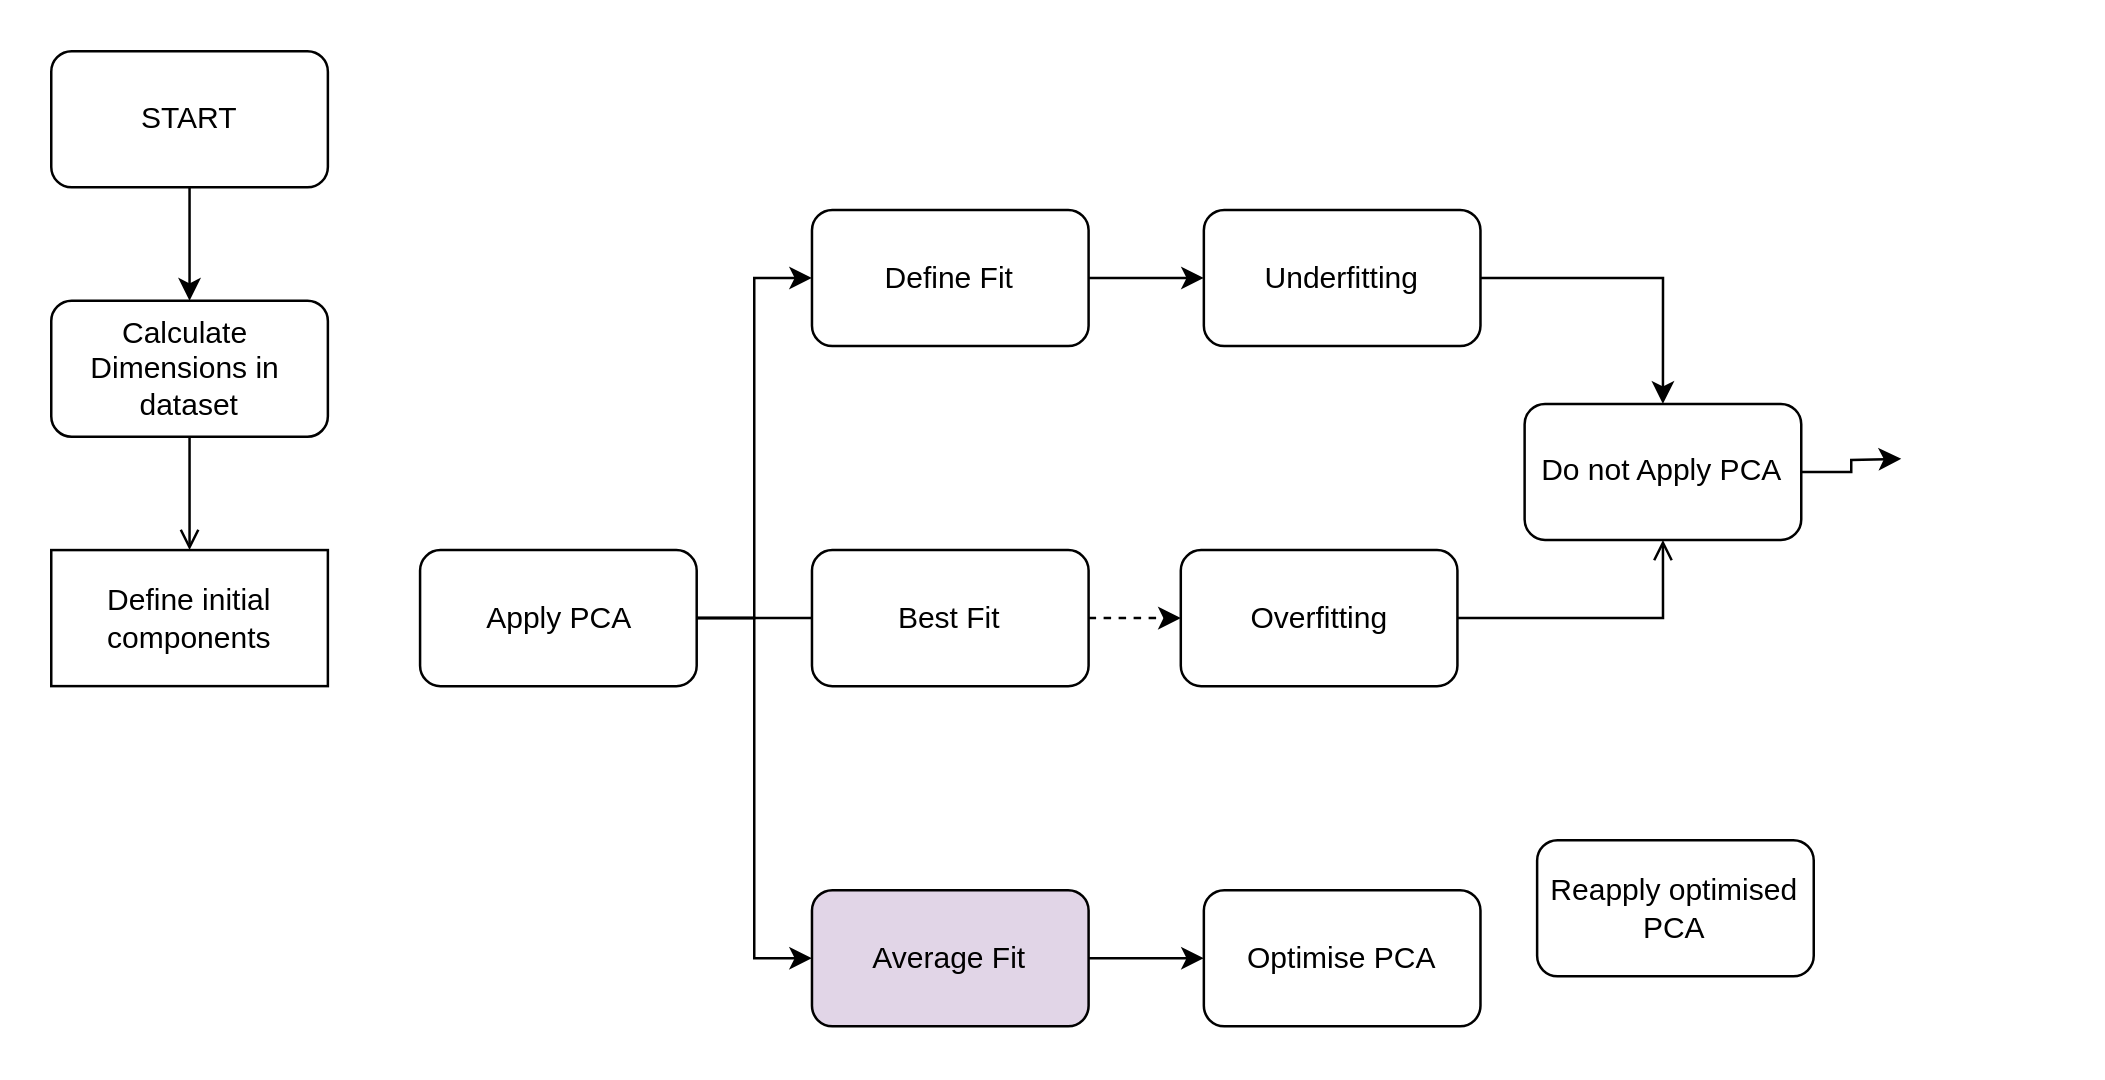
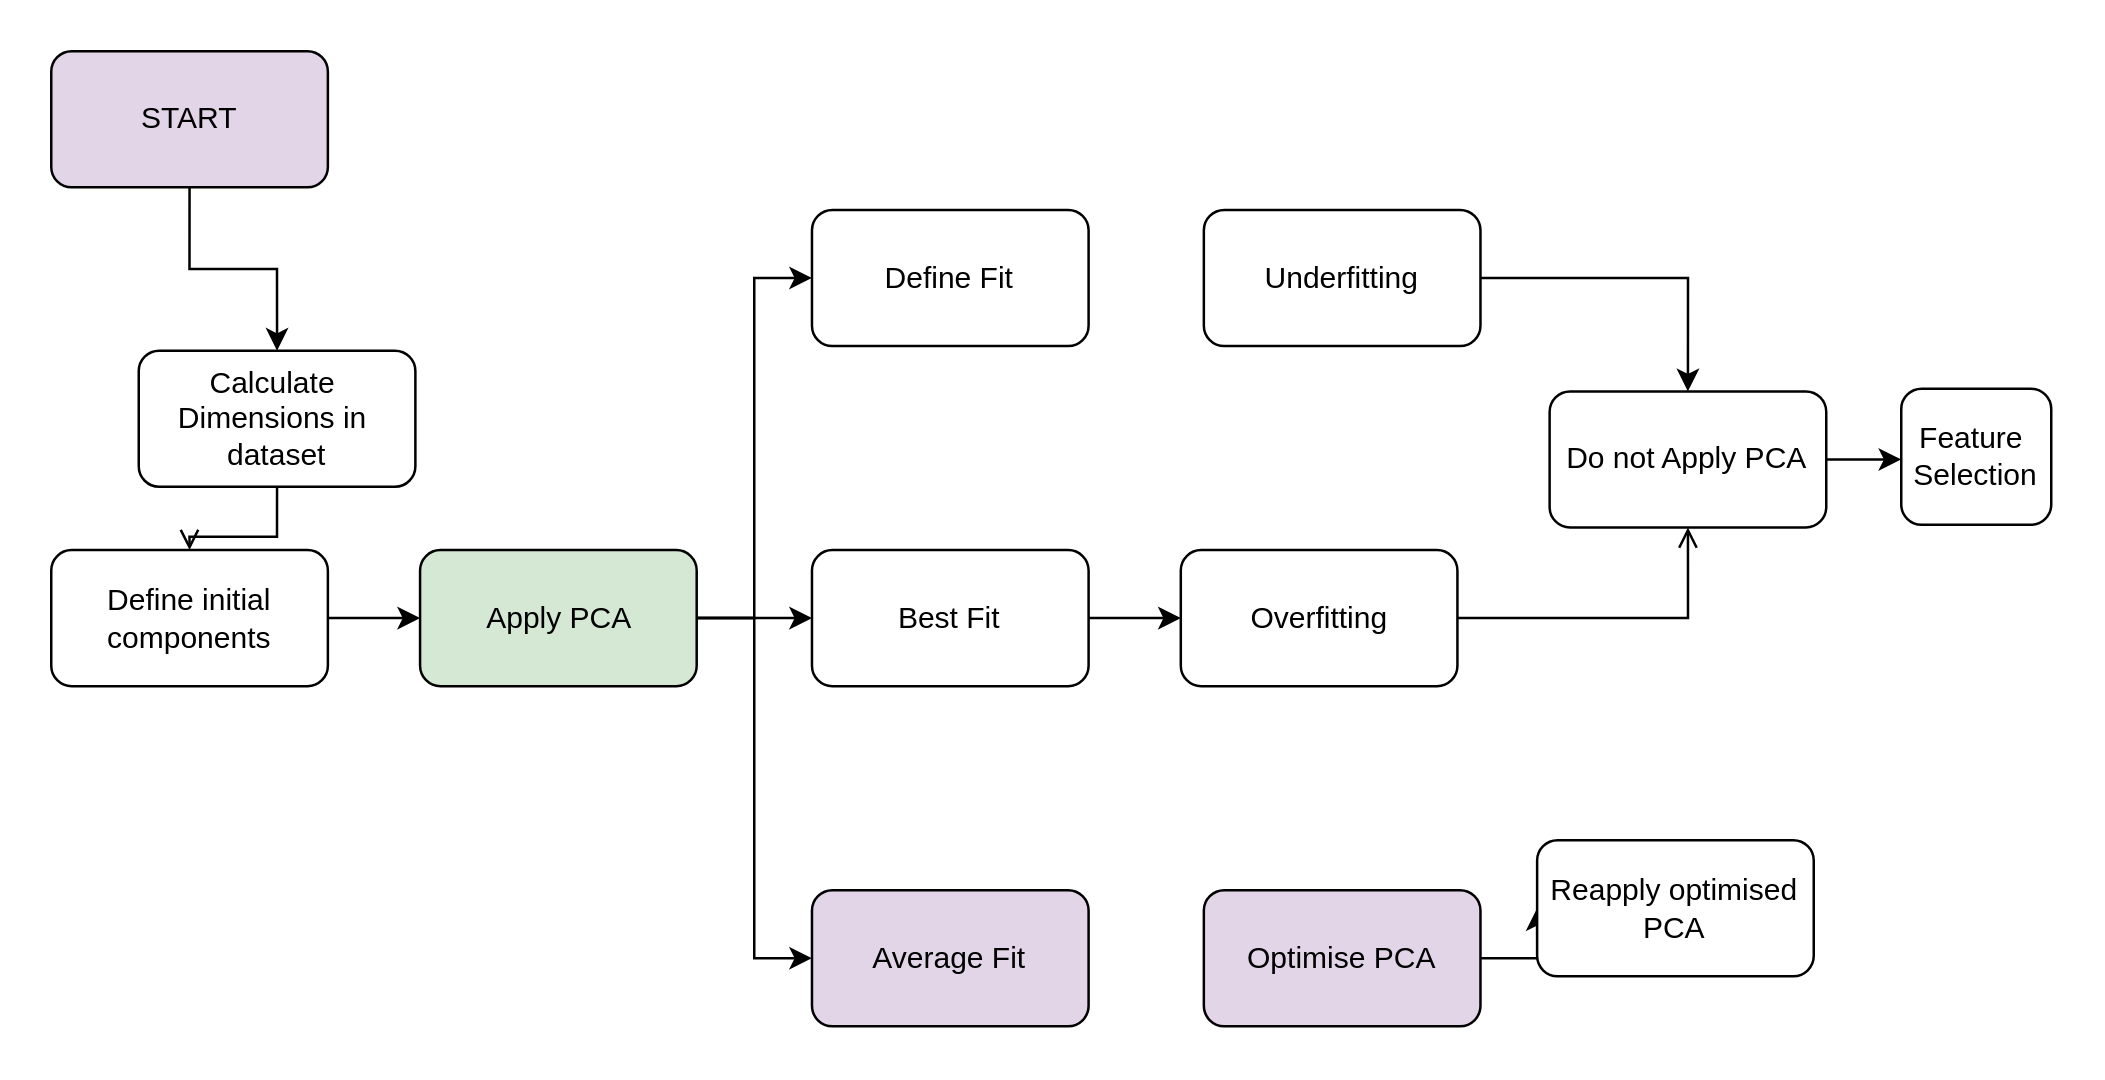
node "START": fillcolor #ffffff -> #e1d5e7
edge "Define Fit" -> "Underfitting": removed
node "Calculate Dimensions in dataset": moved (190, 369) -> (277, 419)
node "Feature Selection": added
node "Do not Apply PCA": moved (1663, 472) -> (1688, 459)
node "Define initial components": shape rectangle -> rounded rectangle
edge "Define initial components" -> "Apply PCA": added
node "Apply PCA": fillcolor #ffffff -> #d5e8d4
edge "Apply PCA" -- "Best Fit": arrowhead none -> classic
edge "Best Fit" -> "Overfitting": style dashed -> solid
edge "Average Fit" -> "Optimise PCA": removed
node "Optimise PCA": fillcolor #ffffff -> #e1d5e7
edge "Optimise PCA" -> "Reapply optimised PCA": added
